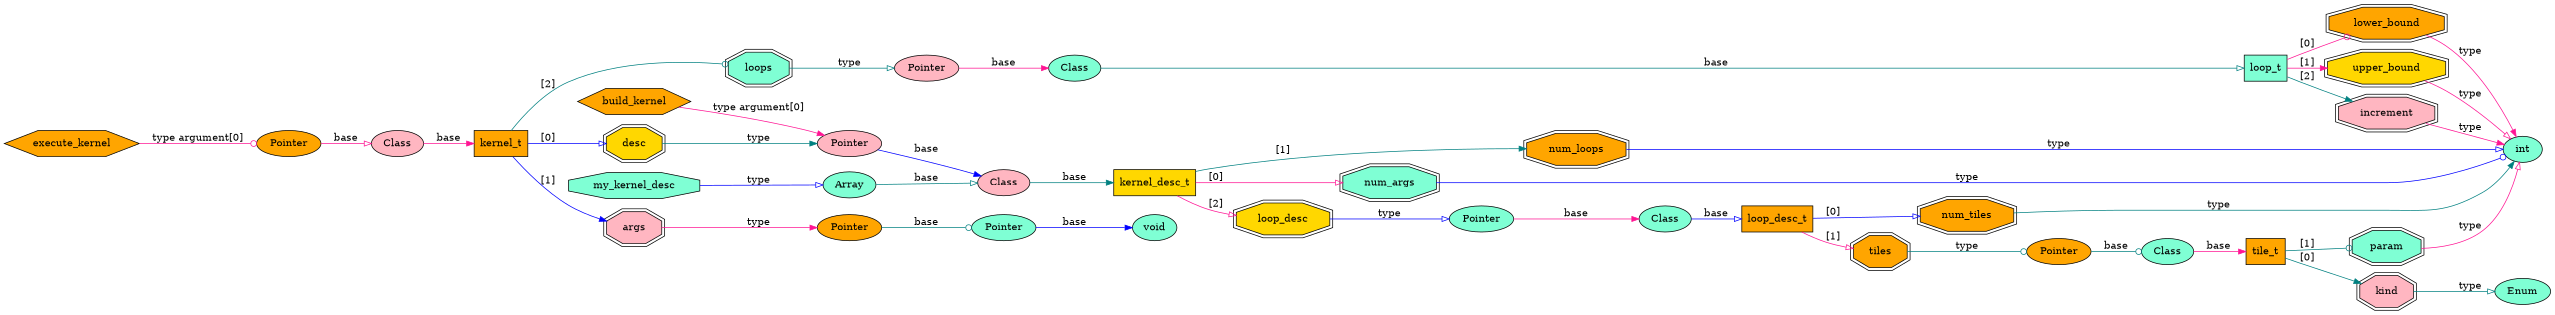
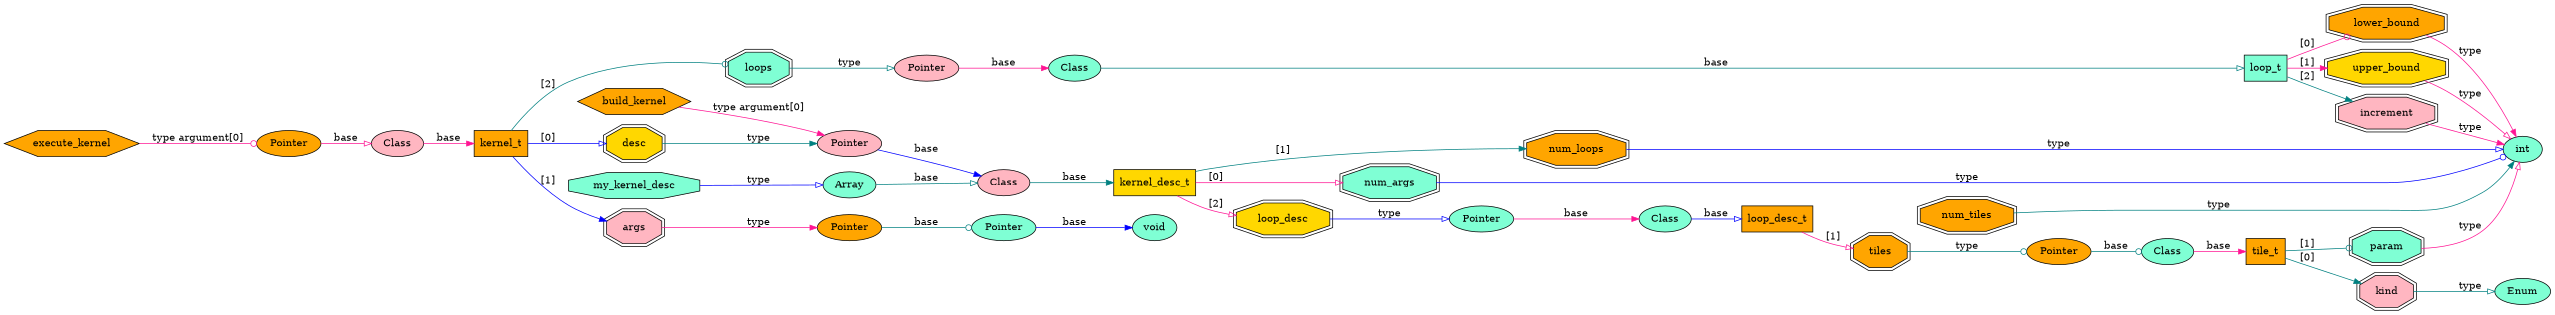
edge "loop_desc_t" -> "num_tiles": removed, label "[0]"
